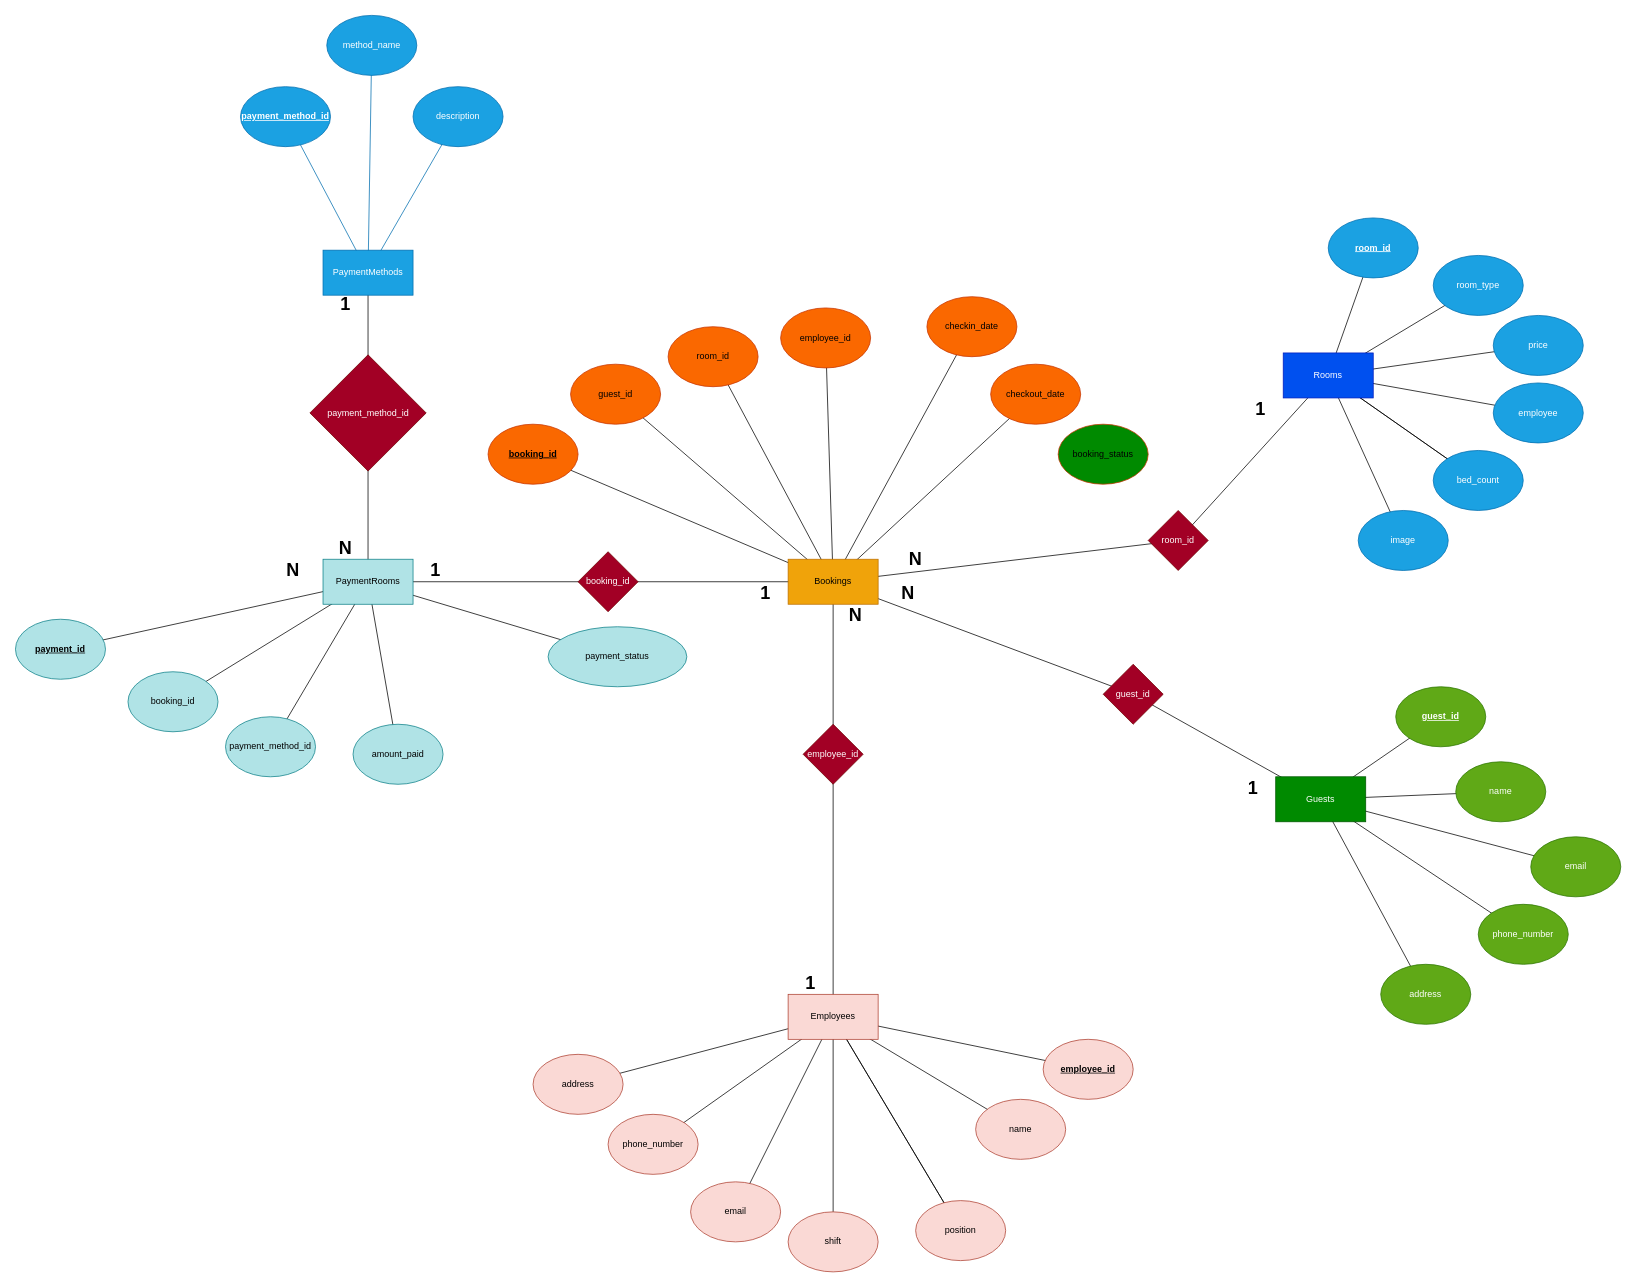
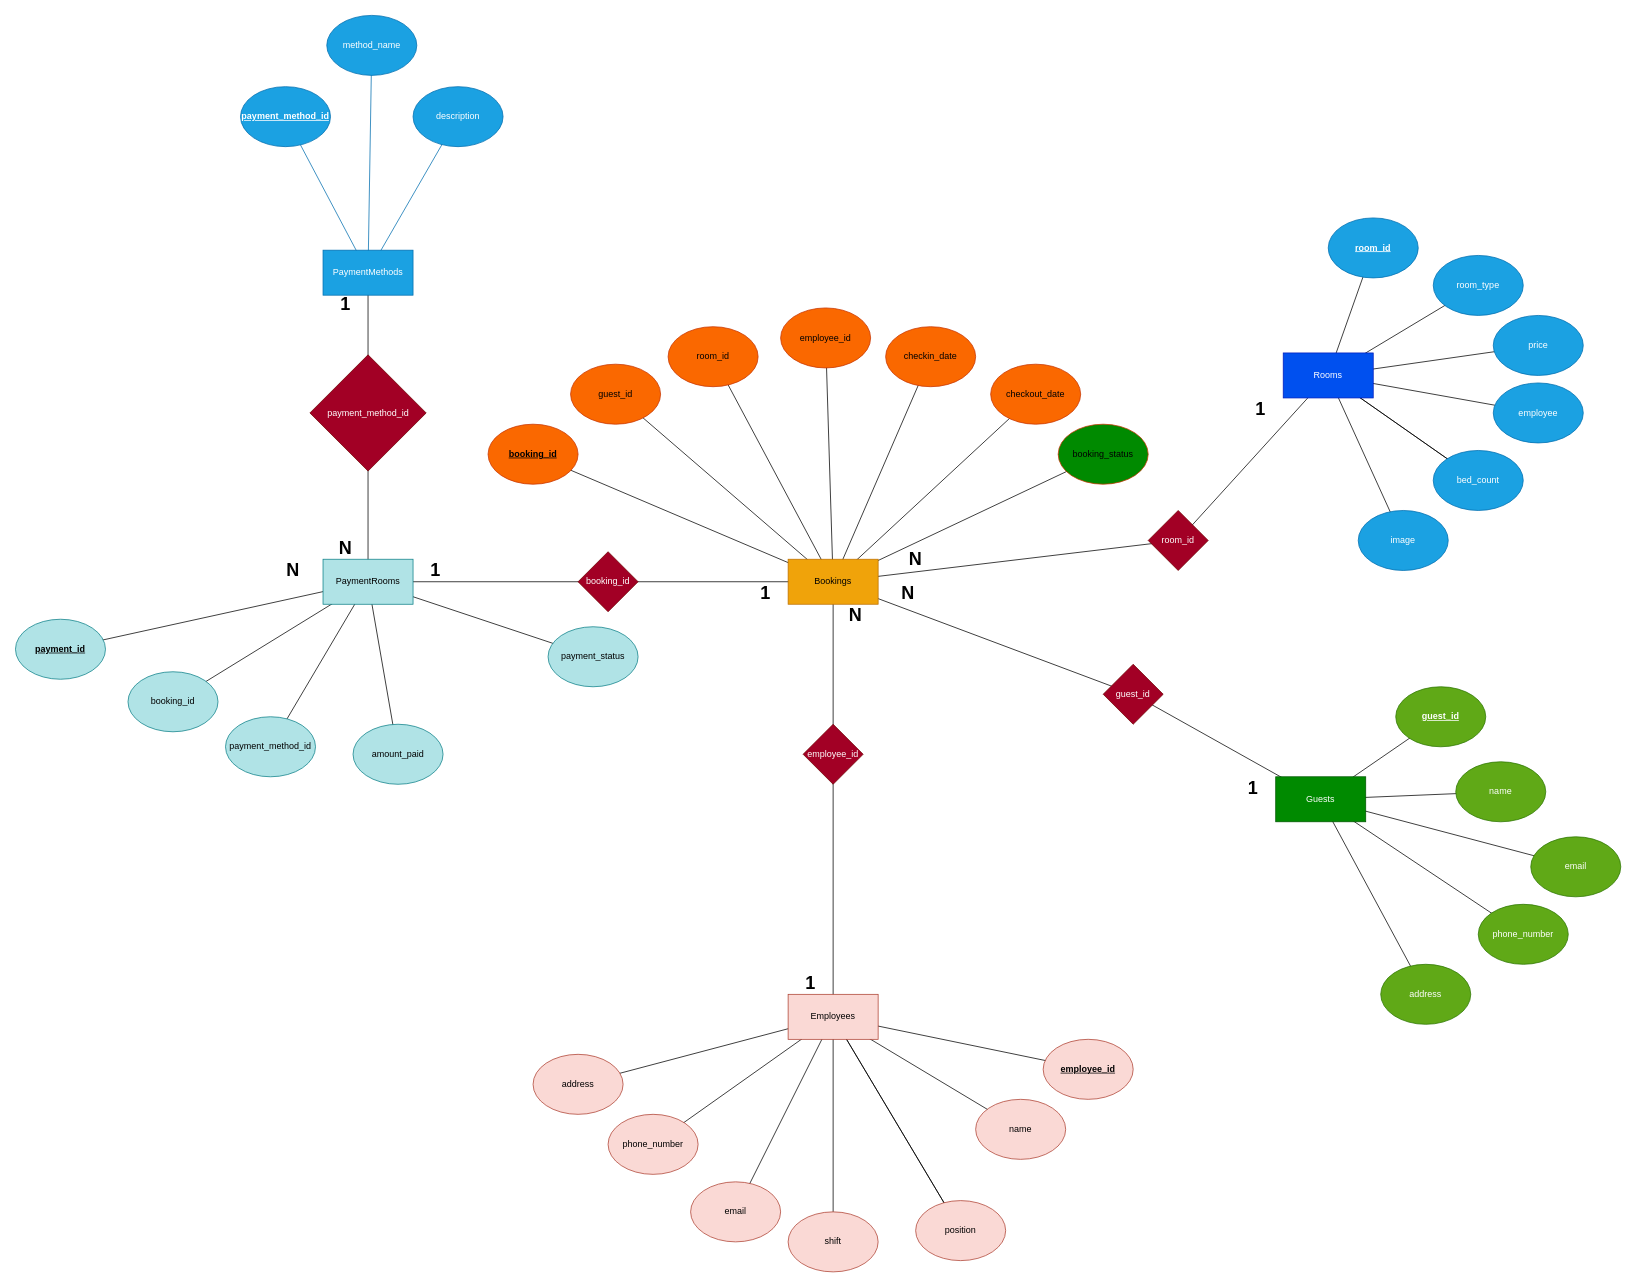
node "checkin_date": moved (972, 327) -> (930, 357)
edge "booking_status" -- "Bookings": added
node "payment_status": size 139x60 -> 90x60
